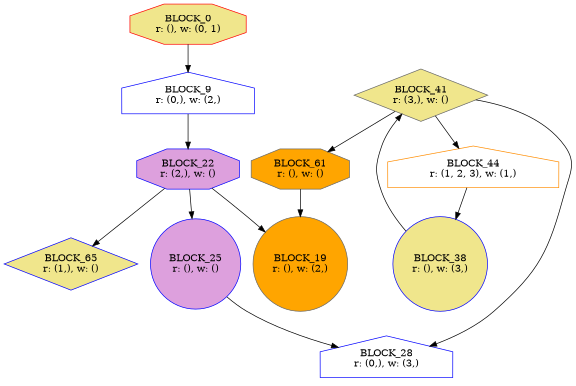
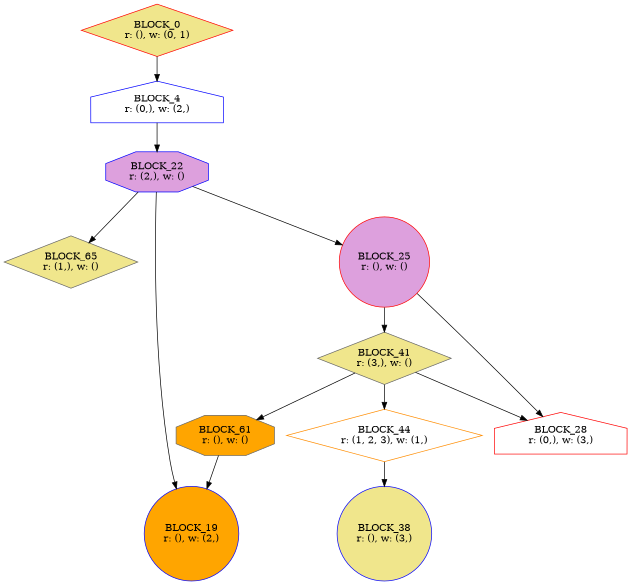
node "BLOCK_0 r: (), w: (0, 1)": shape octagon -> diamond
node "BLOCK_9 r: (0,), w: (2,)": label "BLOCK_9 r: (0,), w: (2,)" -> "BLOCK_4 r: (0,), w: (2,)"
node "BLOCK_44 r: (1, 2, 3), w: (1,)": shape house -> diamond
edge "BLOCK_38 r: (), w: (3,)" -> "BLOCK_41 r: (3,), w: ()": now "BLOCK_25 r: (), w: ()" -> "BLOCK_41 r: (3,), w: ()"
node "BLOCK_65 r: (1,), w: ()": color blue -> gray40
node "BLOCK_25 r: (), w: ()": color blue -> red
node "BLOCK_19 r: (), w: (2,)": color gray40 -> blue
node "BLOCK_28 r: (0,), w: (3,)": color blue -> red
